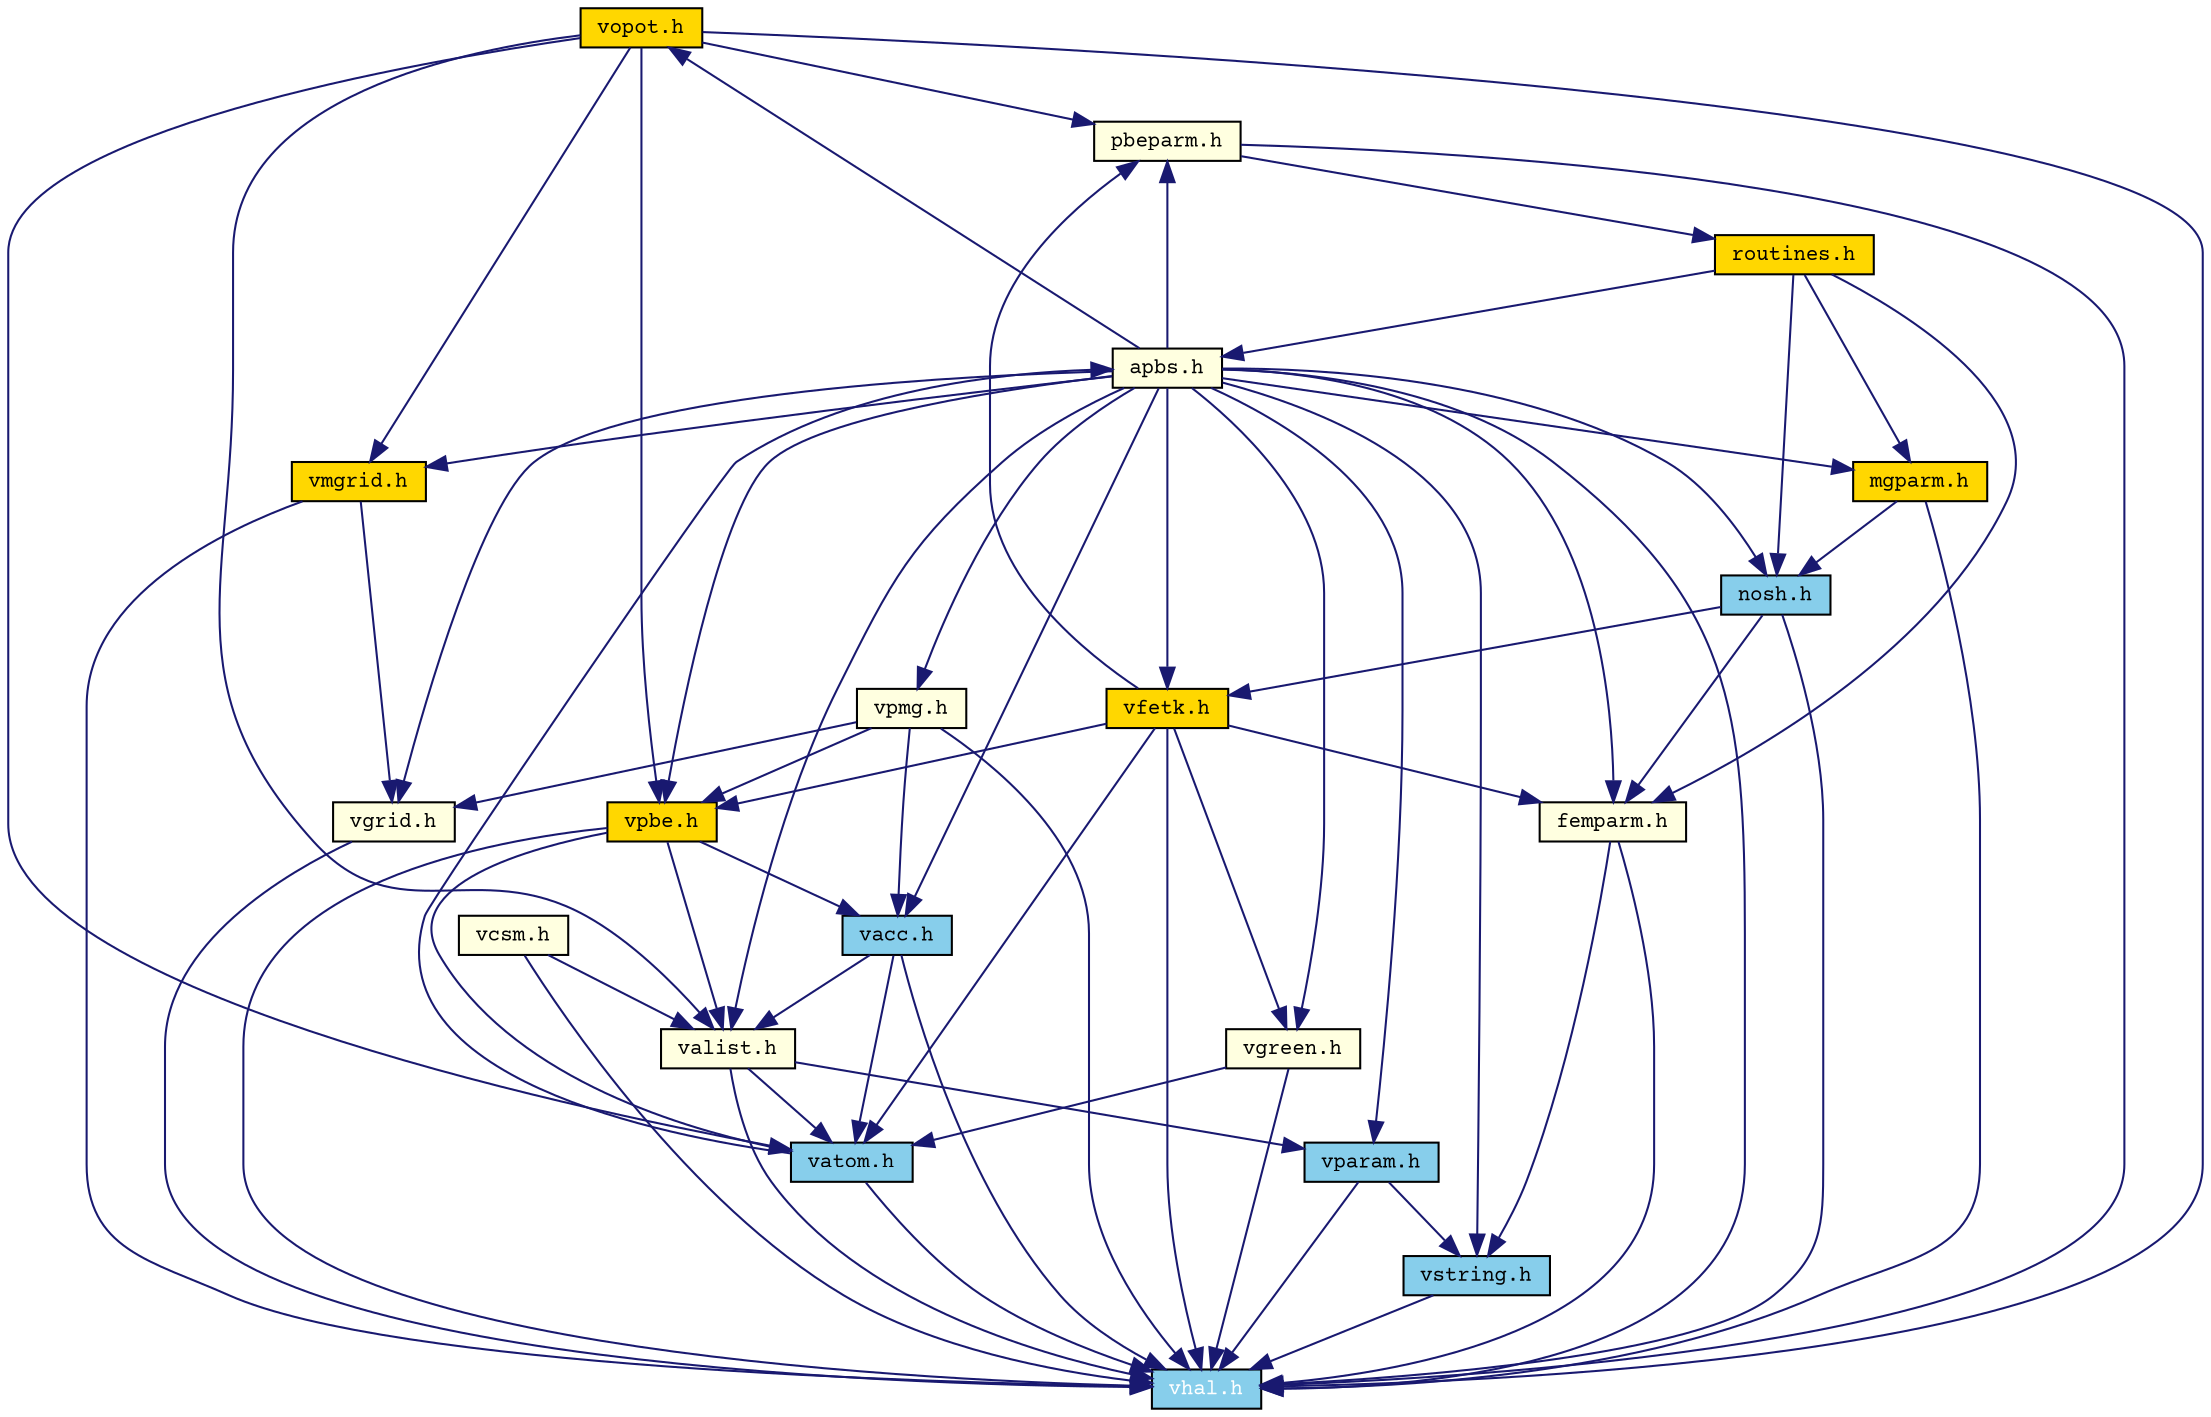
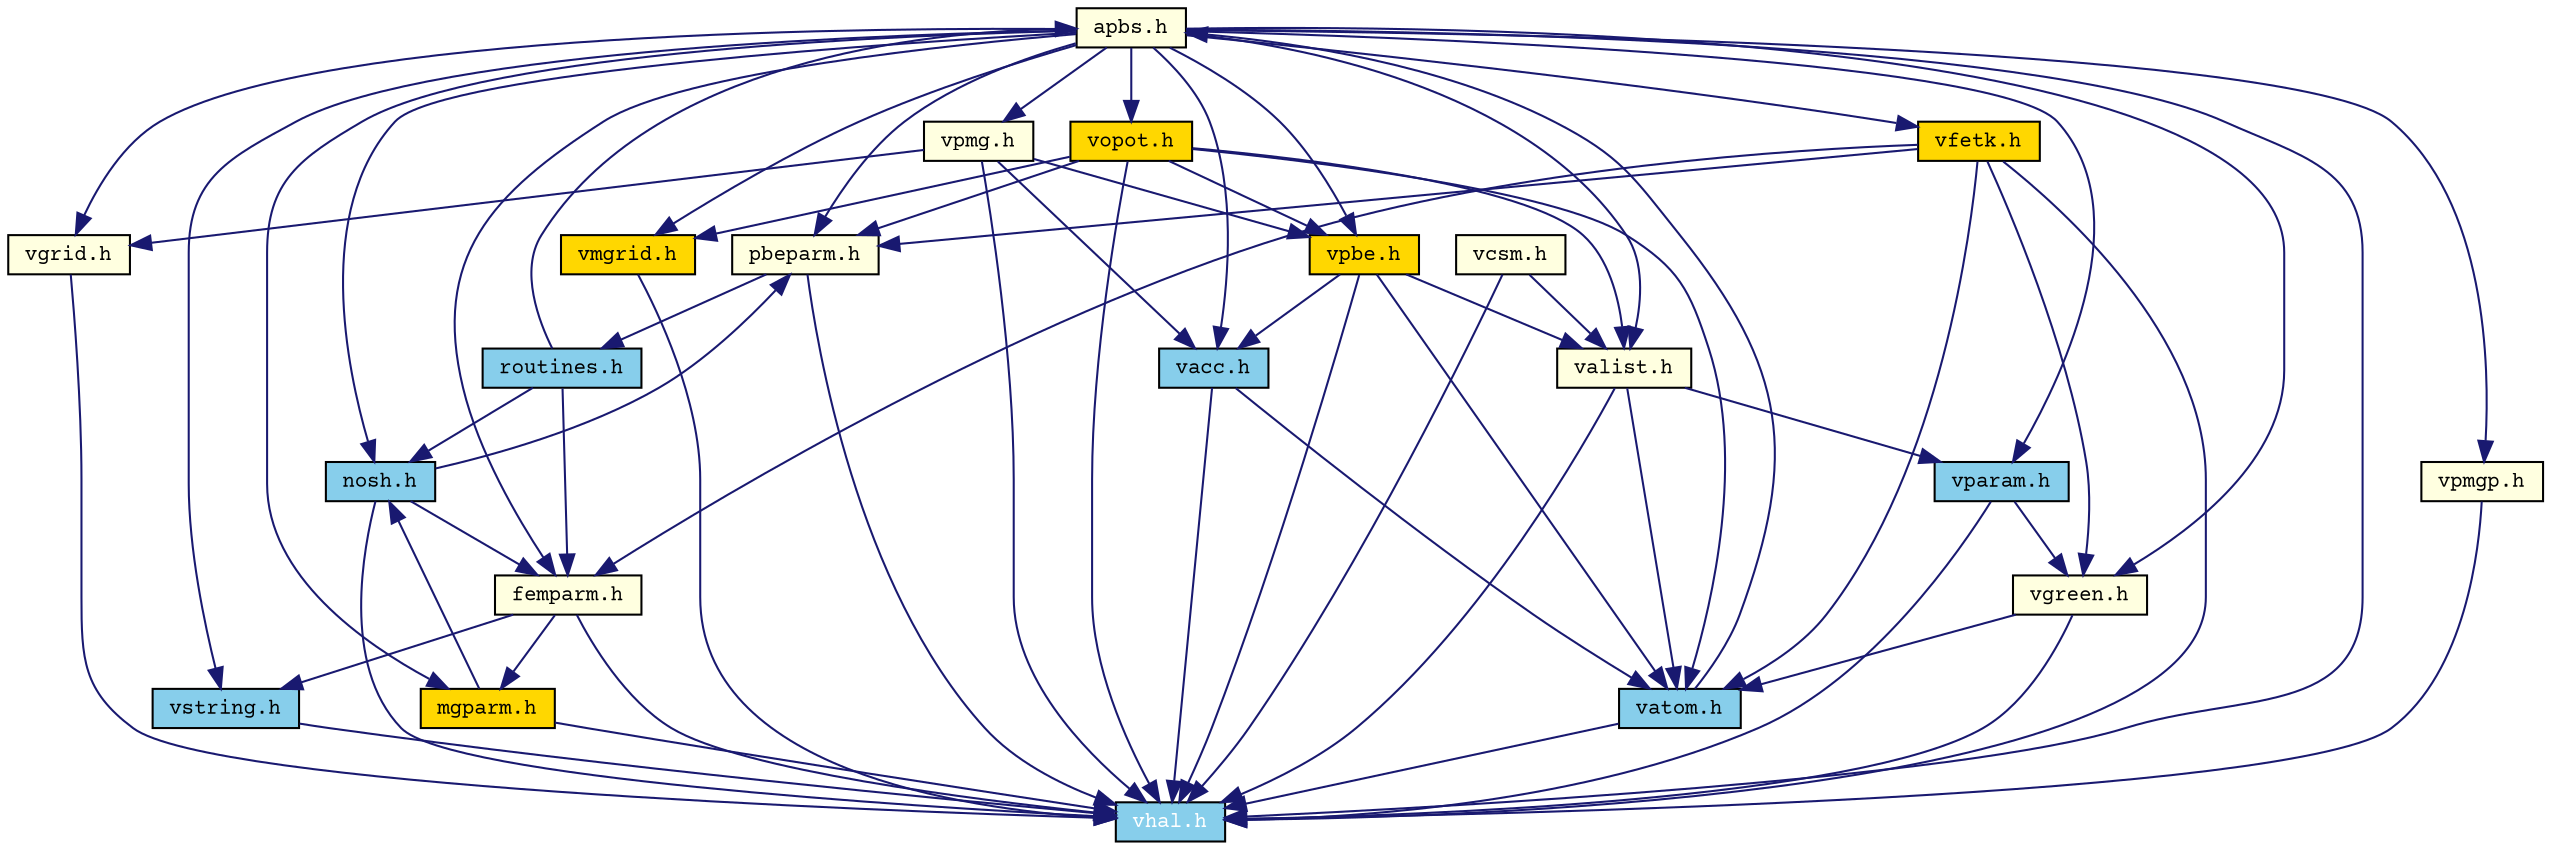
node "routines.h": fillcolor gold -> skyblue
edge "routines.h" -> "mgparm.h": now "femparm.h" -> "mgparm.h"
node "vpmgp.h": added
edge "vmgrid.h" -> "vgrid.h": removed
edge "nosh.h" -> "vfetk.h": now "nosh.h" -> "pbeparm.h"
edge "vfetk.h" -> "vpbe.h": removed
edge "vacc.h" -> "valist.h": removed
edge "vparam.h" -> "vstring.h": now "vparam.h" -> "vgreen.h"
